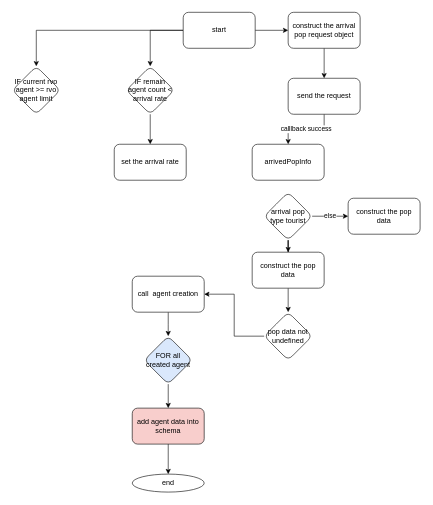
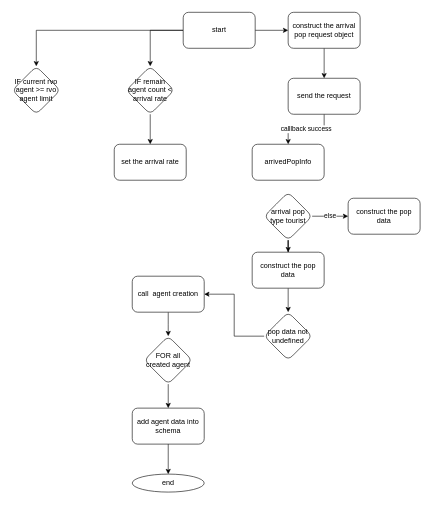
node "FOR all created agent": fillcolor #dae8fc -> #ffffff
node "add agent data into schema": fillcolor #f8cecc -> #ffffff
